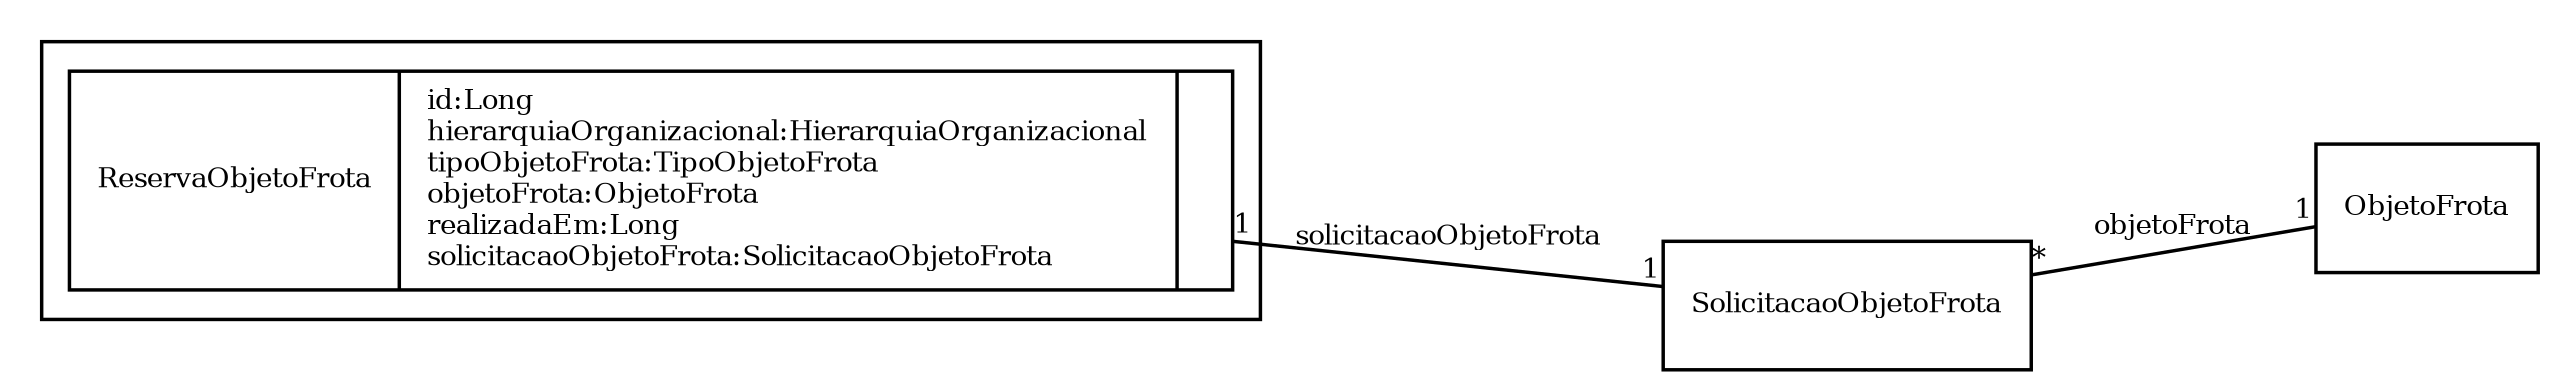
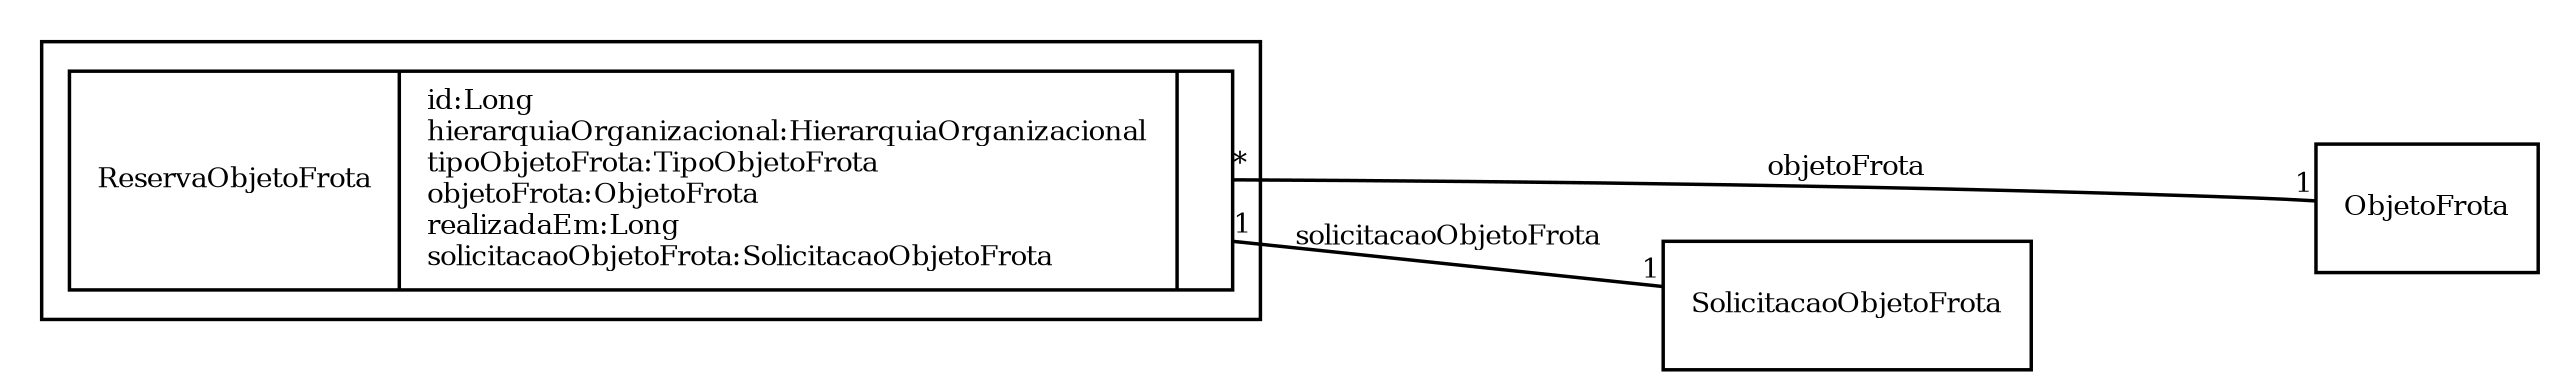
edge "ObjetoFrota" -- "SolicitacaoObjetoFrota": now "ObjetoFrota" -- "ReservaObjetoFrota"
